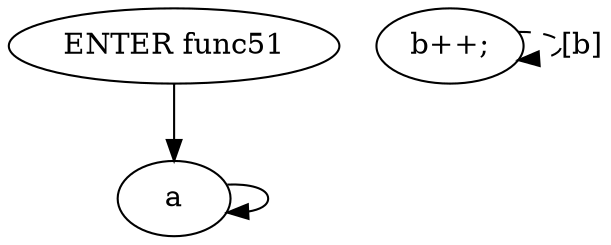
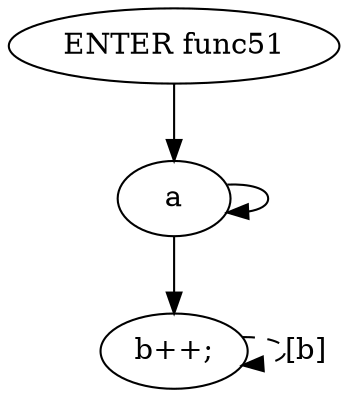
edge "a" -> "b++;": added
